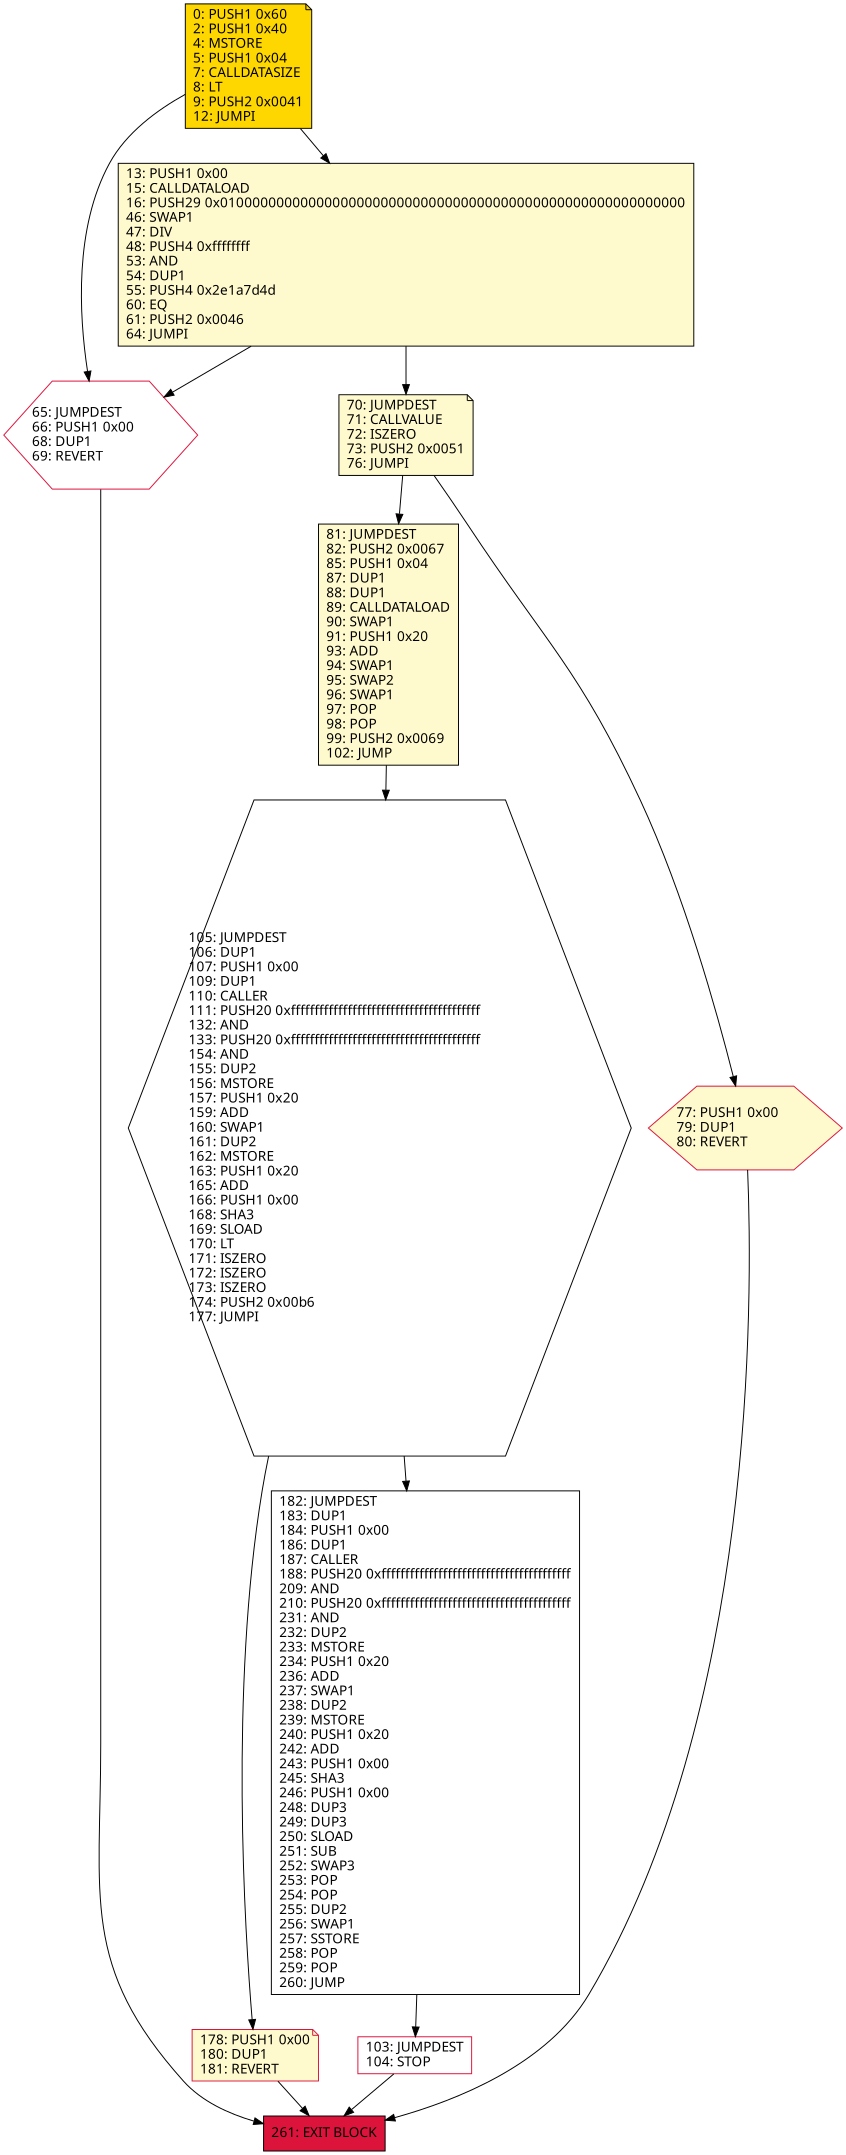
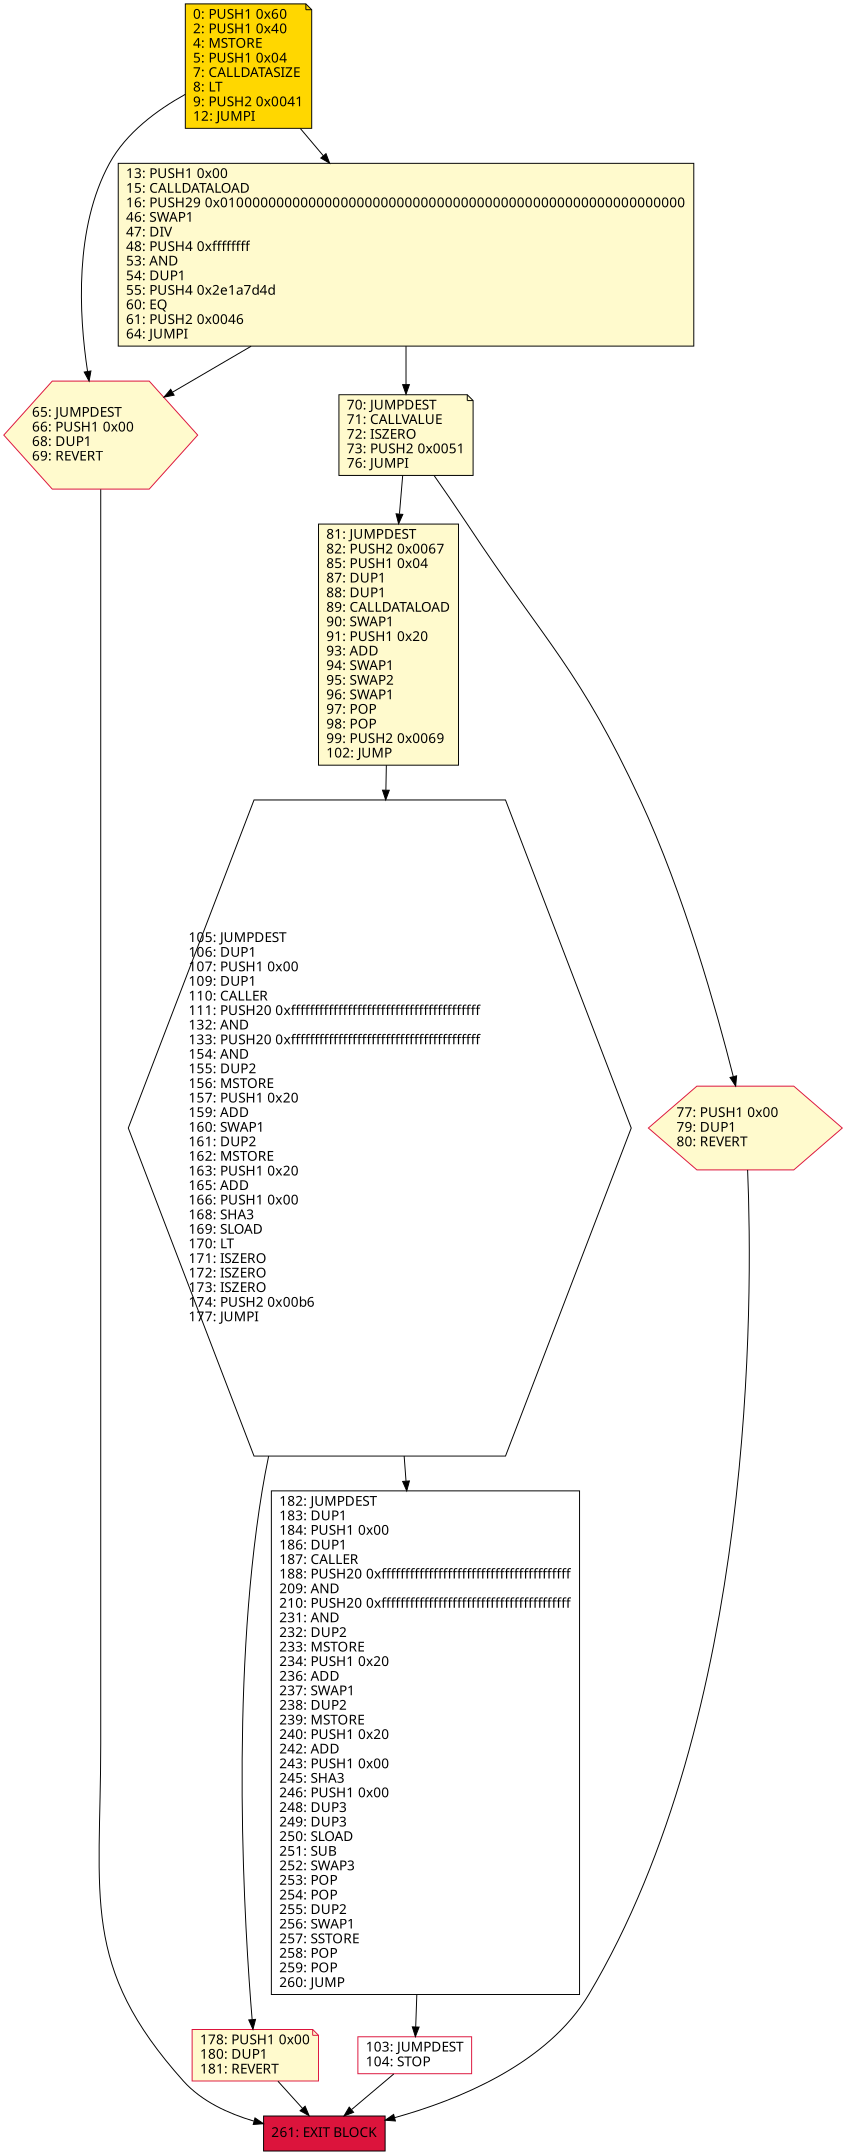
node "65: JUMPDEST 66: PUSH1 0x00 68: DUP1 69: REVERT": fillcolor white -> lemonchiffon
